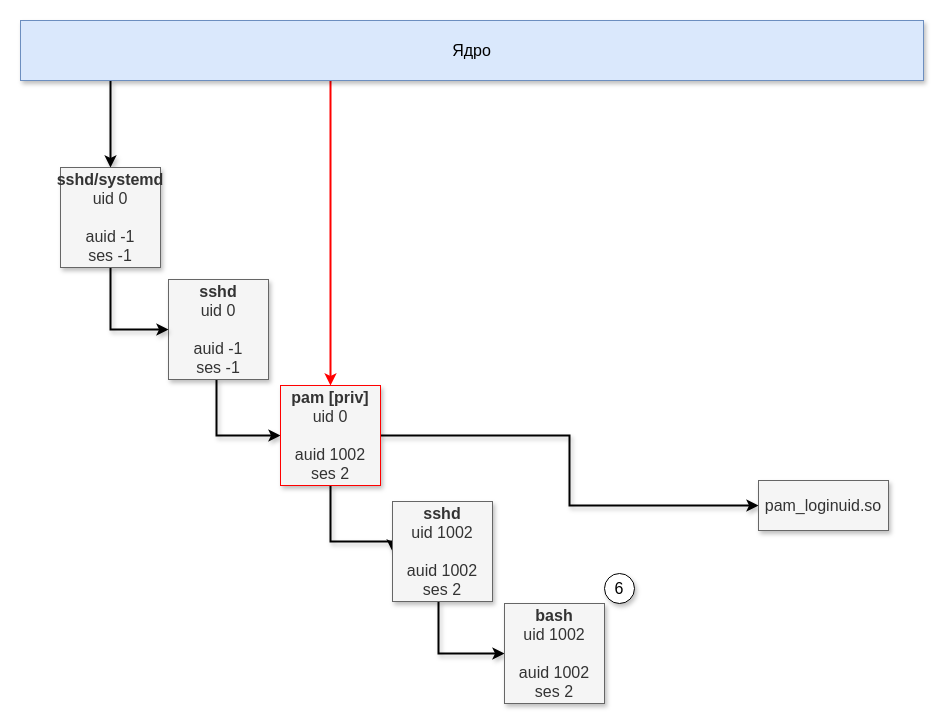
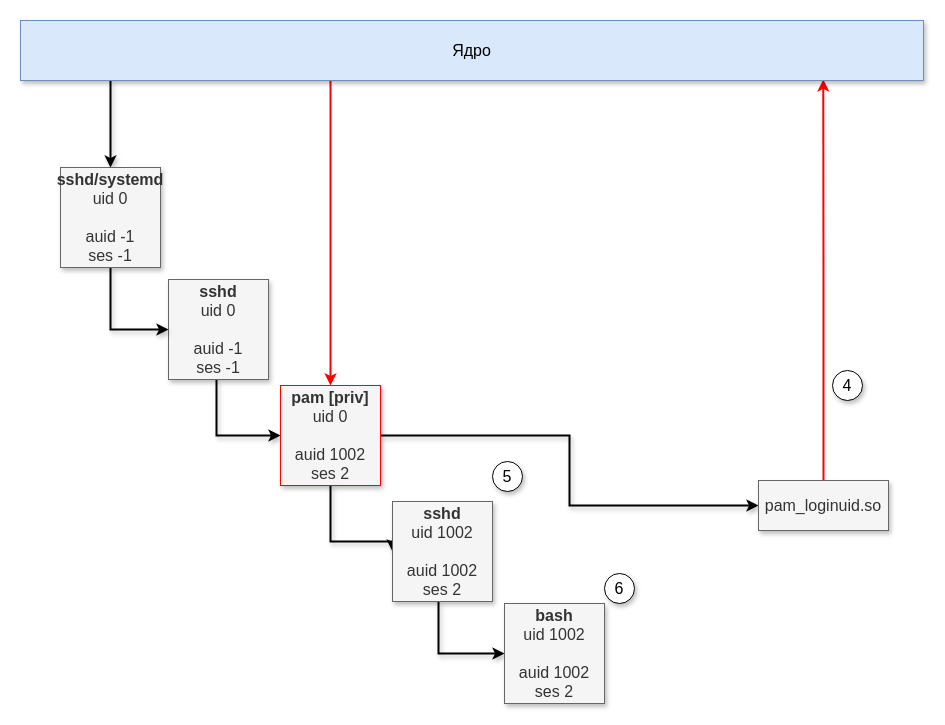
edge "pam_loginuid.so" -> "Ядро": added
node "4": added
node "5": added
